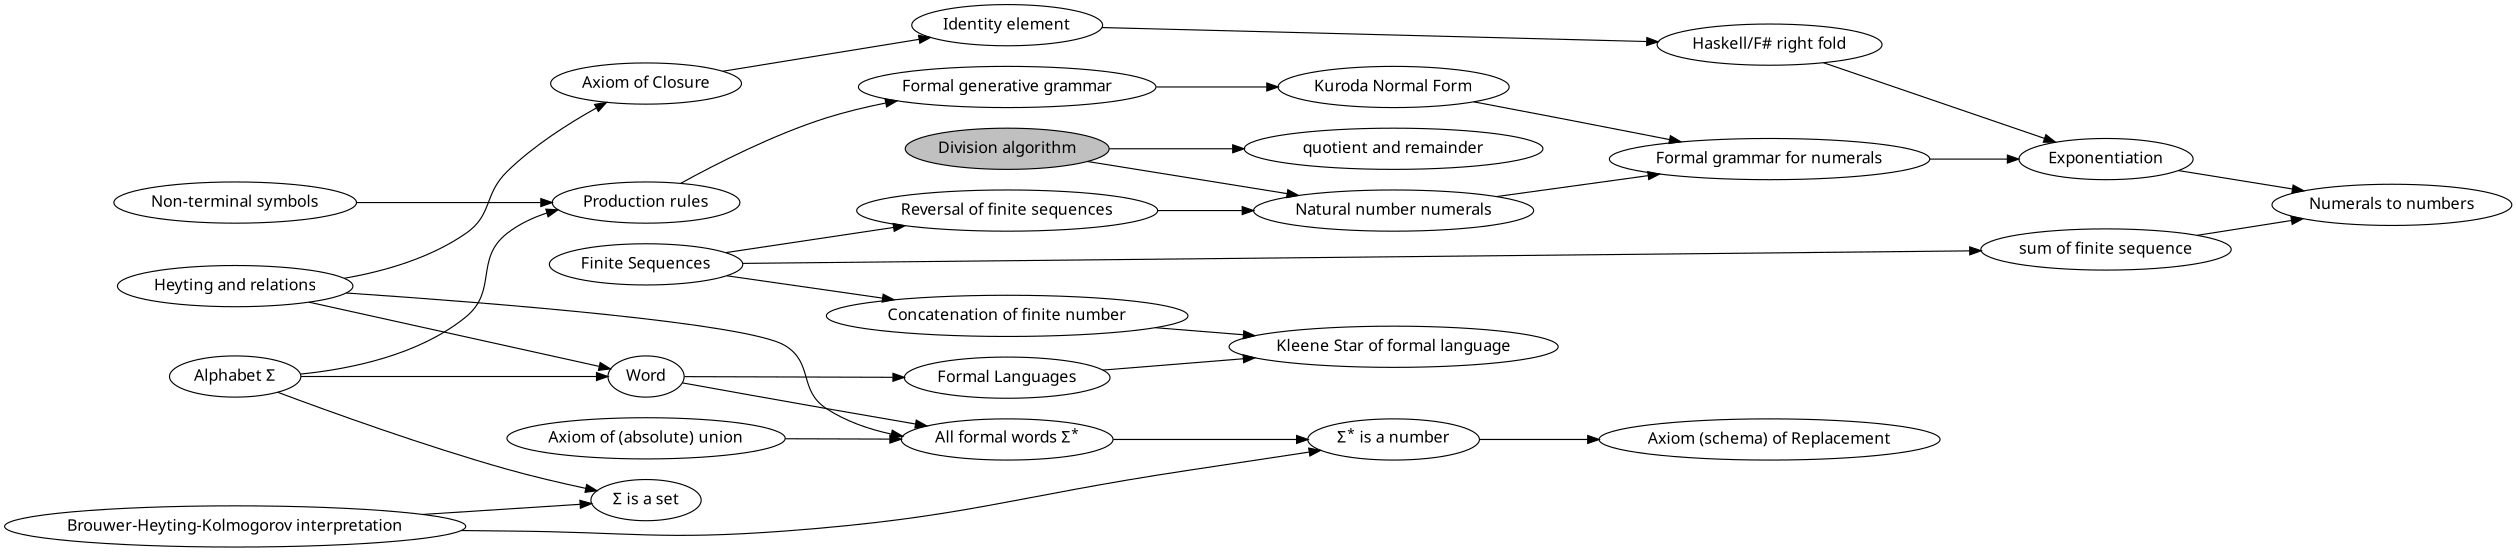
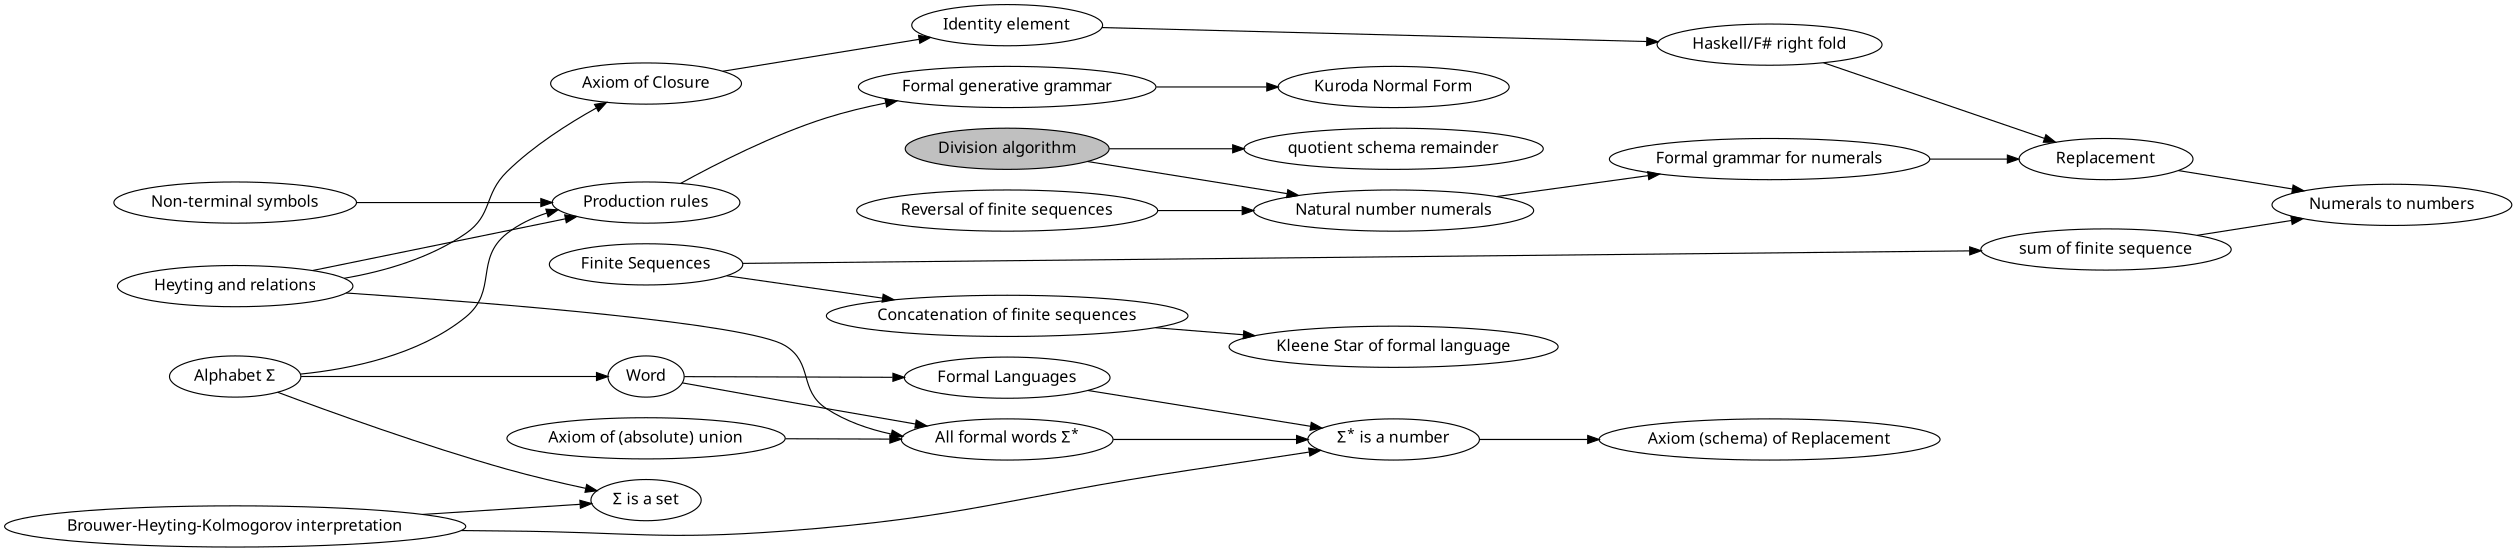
edge "Kuroda Normal Form" -> "Formal grammar for numerals": removed
node "quotient and remainder": label "quotient and remainder" -> "quotient schema remainder"
node "Exponentiation": label "Exponentiation" -> "Replacement"
edge "Finite Sequences" -> "Reversal of finite sequences": removed
node "Concatenation of finite number": label "Concatenation of finite number" -> "Concatenation of finite sequences"
edge "Heyting and relations" -> "Word": now "Heyting and relations" -> "Production rules"
edge "Formal Languages" -> "Kleene Star of formal language": now "Formal Languages" -> "Σ"
